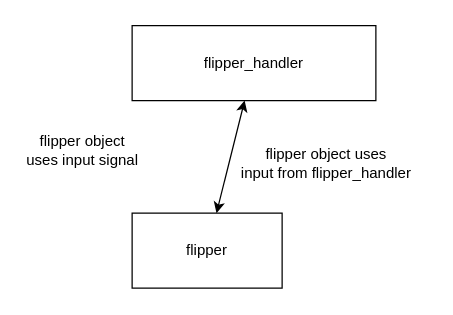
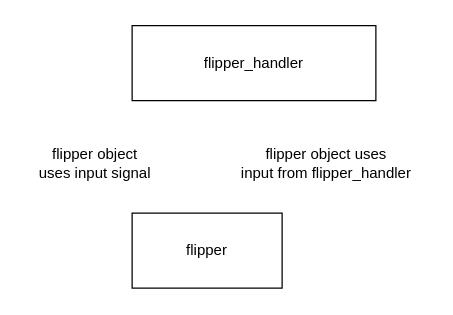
node "flipper object uses input signal": moved (82, 151) -> (94, 163)
edge "flipper_handler" -- "flipper": removed
